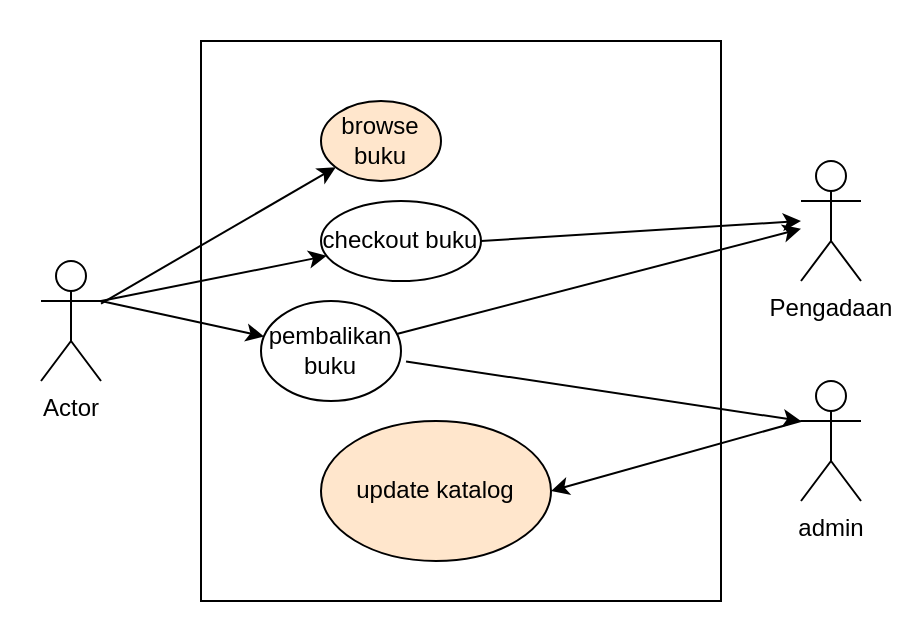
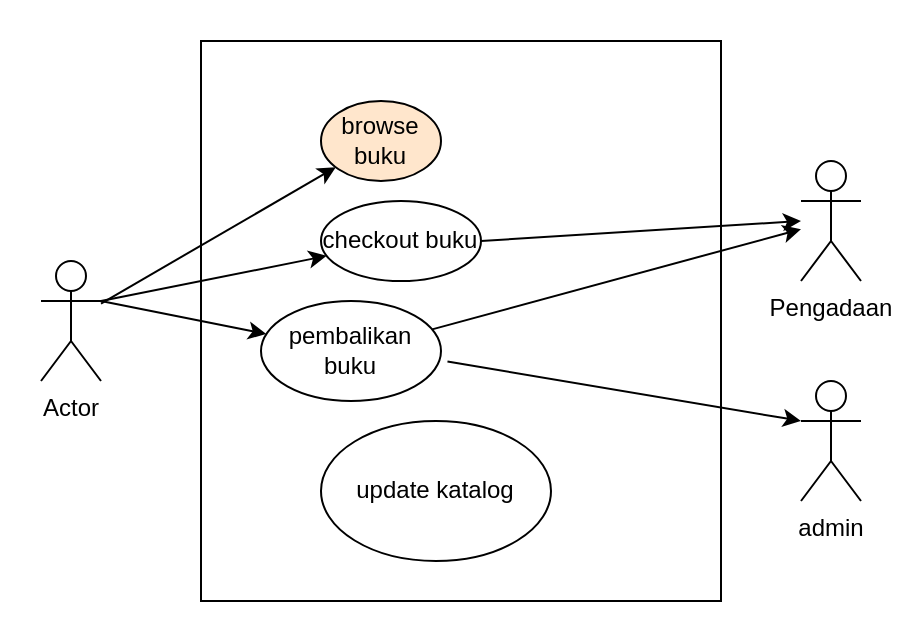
node "pembalikan buku": size 140x100 -> 180x100
edge "admin" -> "update katalog": removed
node "update katalog": fillcolor #ffe6cc -> #ffffff
